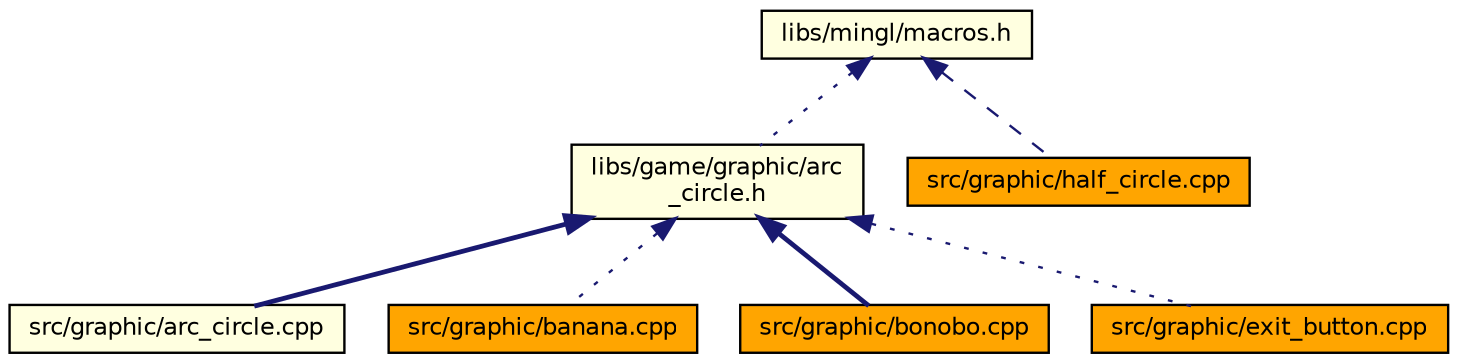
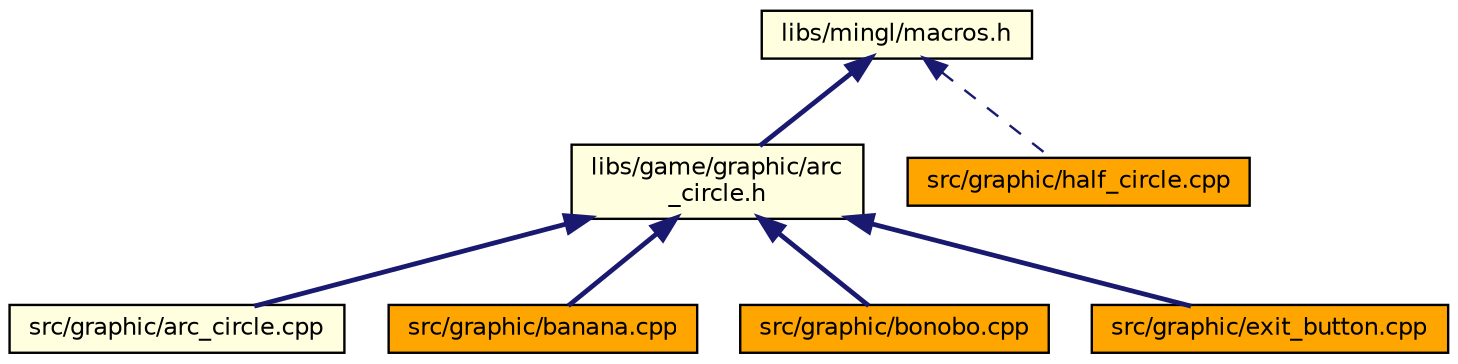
edge "libs/game/graphic/arc _circle.h" -> "libs/mingl/macros.h": style dotted -> bold
edge "src/graphic/exit_button.cpp" -> "libs/game/graphic/arc _circle.h": style dotted -> bold
edge "src/graphic/banana.cpp" -> "libs/game/graphic/arc _circle.h": style dotted -> bold
